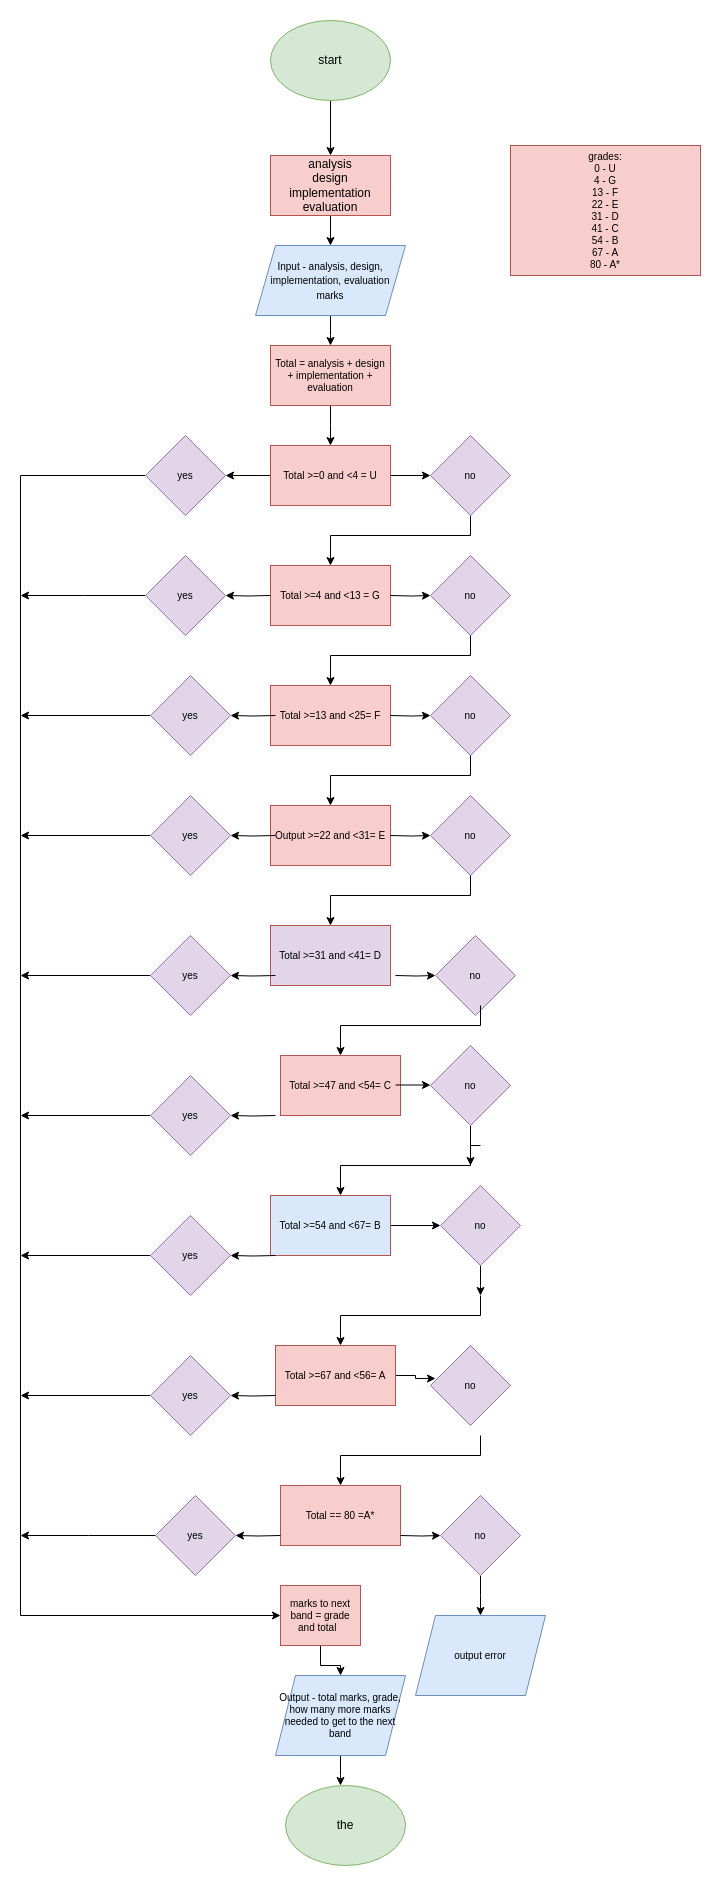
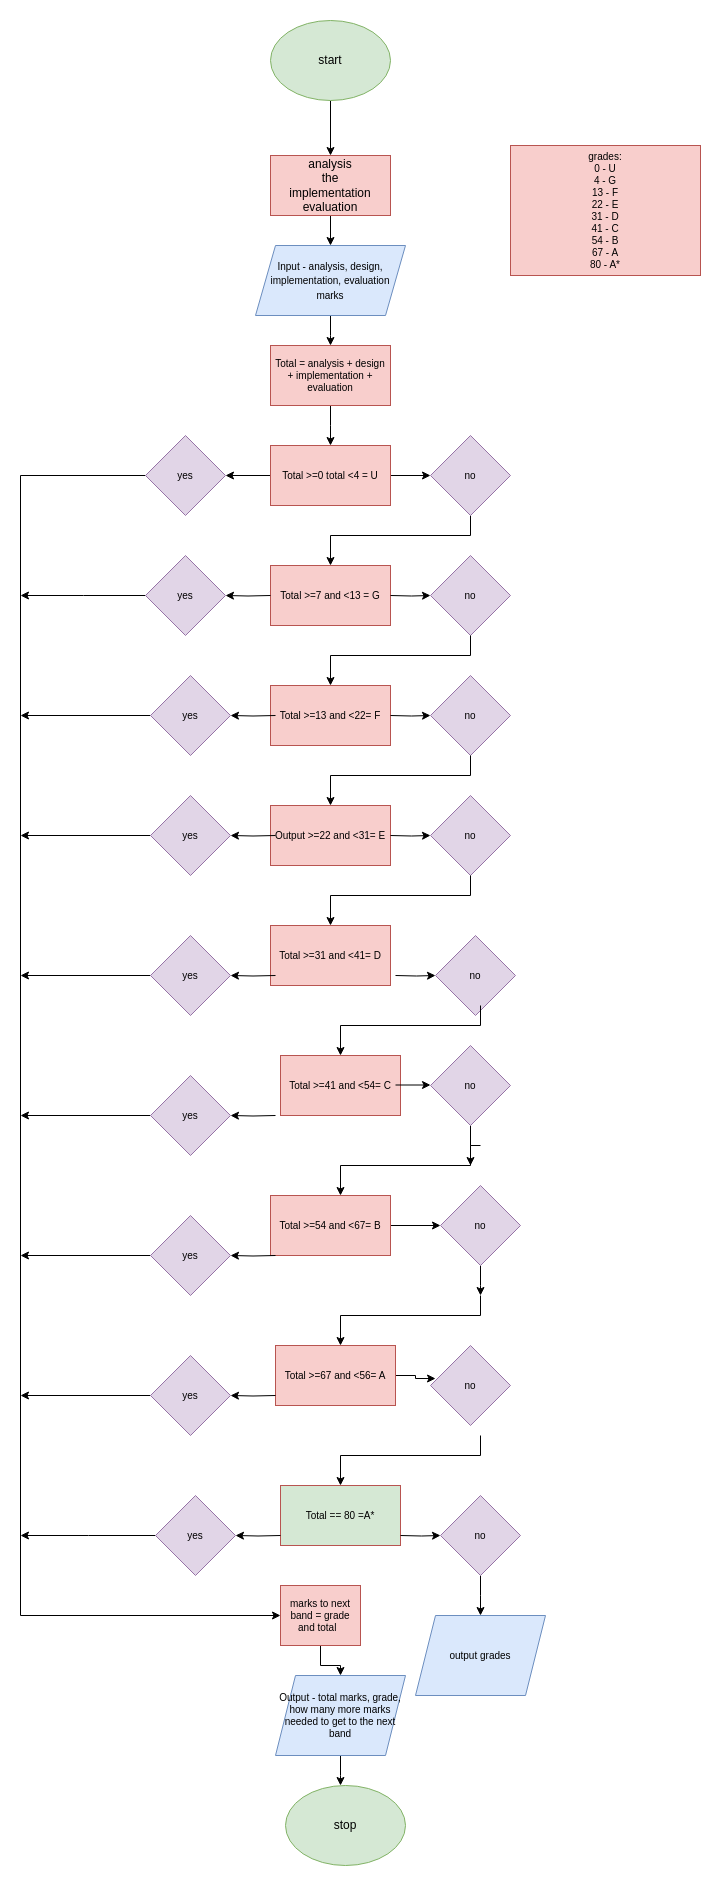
node "analysis design implementation evaluation": label "analysis design implementation evaluation" -> "analysis the implementation evaluation"
node "Total >=0 and <4 = U": label "Total >=0 and <4 = U" -> "Total >=0 total <4 = U"
node "Total >=4 and <13 = G": label "Total >=4 and <13 = G" -> "Total >=7 and <13 = G"
node "Total >=13 and <25= F": label "Total >=13 and <25= F" -> "Total >=13 and <22= F"
node "Total >=31 and <41= D": fillcolor #e1d5e7 -> #f8cecc
node "Total >=47 and <54= C": label "Total >=47 and <54= C" -> "Total >=41 and <54= C"
node "Total >=54 and <67= B": fillcolor #dae8fc -> #f8cecc
node "Total == 80 =A*": fillcolor #f8cecc -> #d5e8d4
node "output error": label "output error" -> "output grades"
node "the": label "the" -> "stop"
